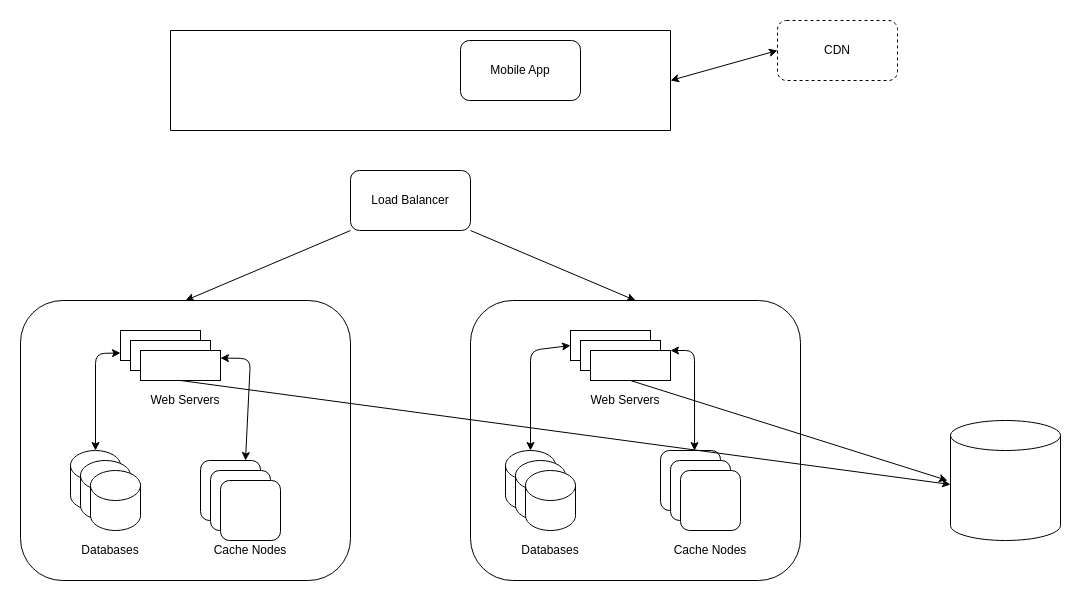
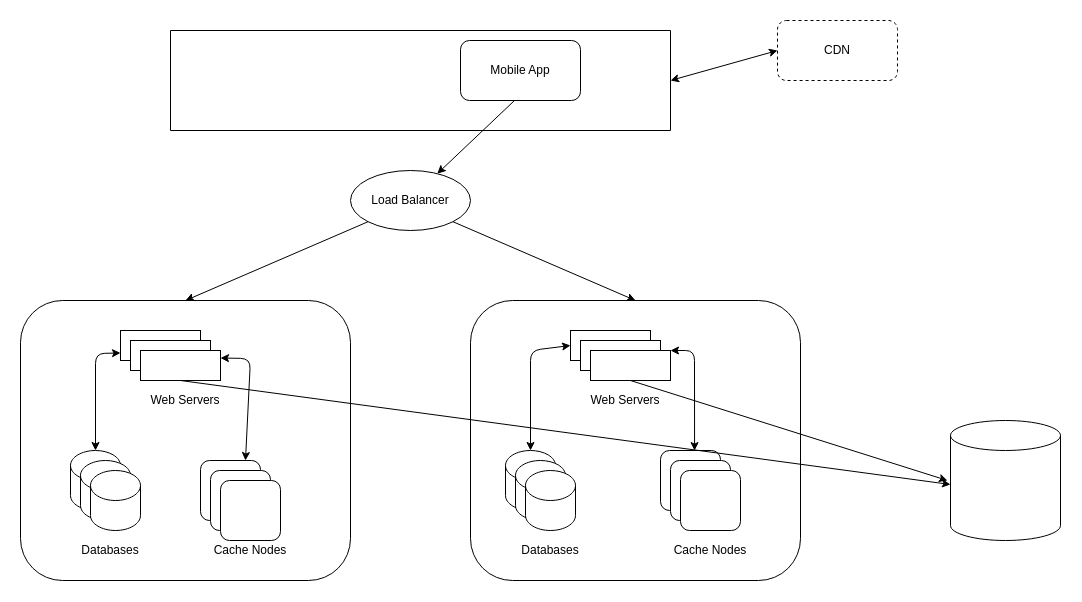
edge "Mobile App" -> "Load Balancer": added
node "Load Balancer": shape rounded rectangle -> ellipse
